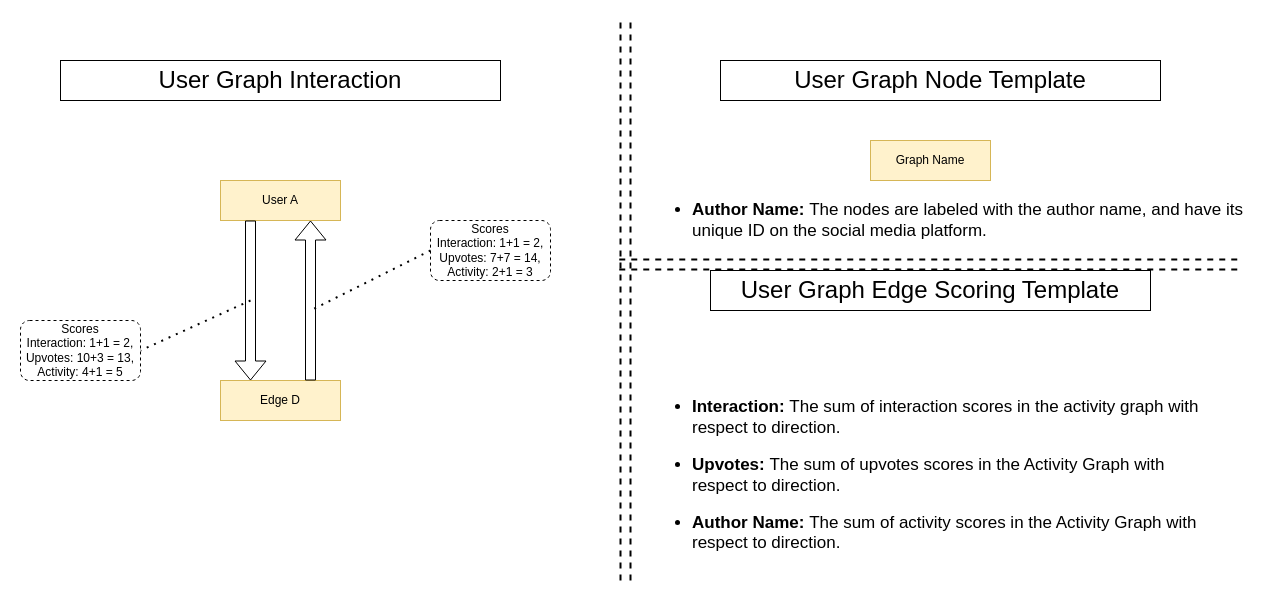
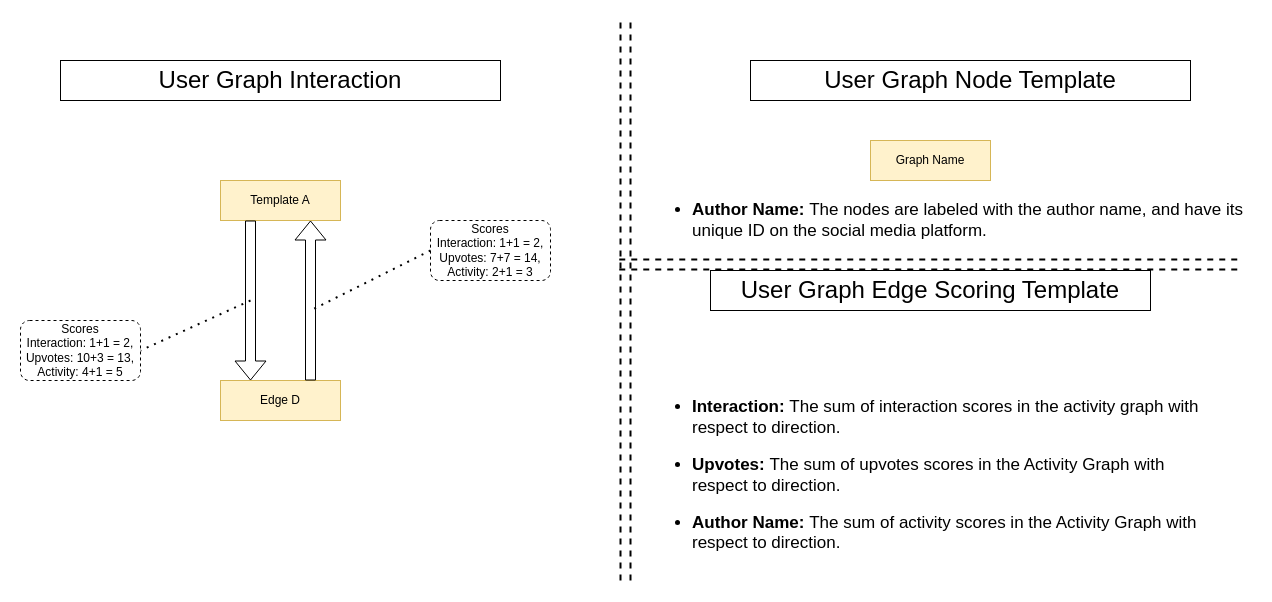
node "User Graph Node Template": moved (941, 81) -> (971, 81)
node "User A": label "User A" -> "Template A"
